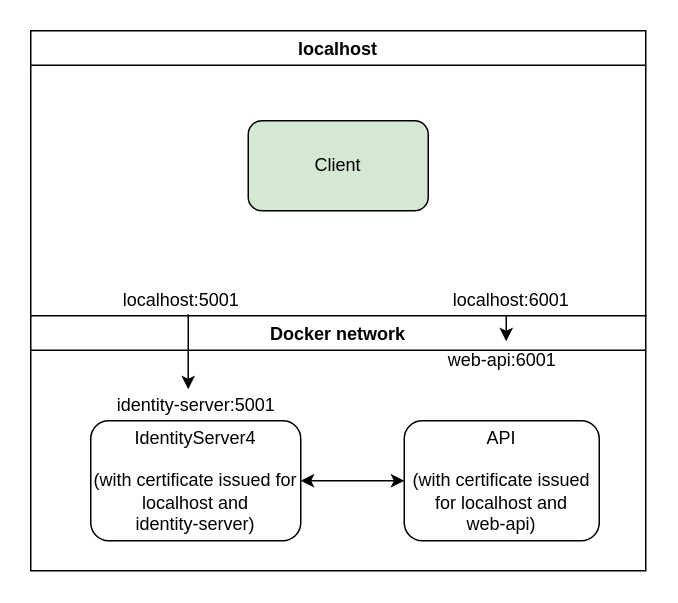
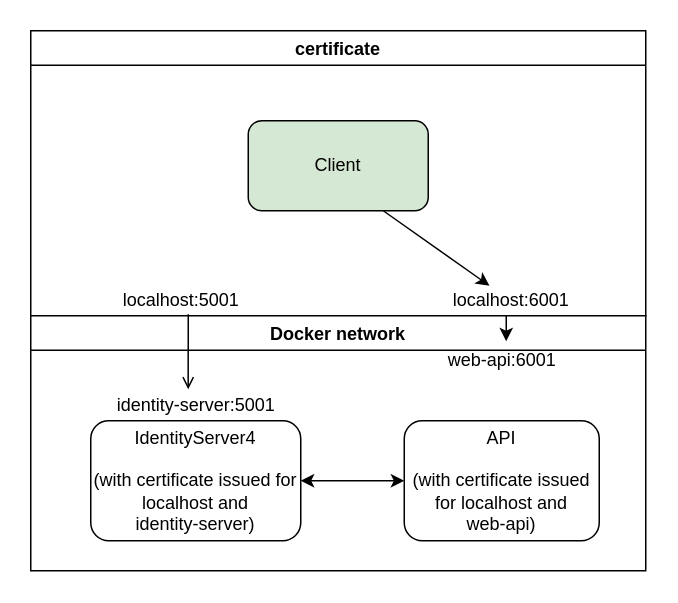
node "localhost": label "localhost" -> "certificate"
edge "Client" -> "localhost:6001": added
edge "localhost:5001" -> "identity-server:5001": arrowhead classic -> open
